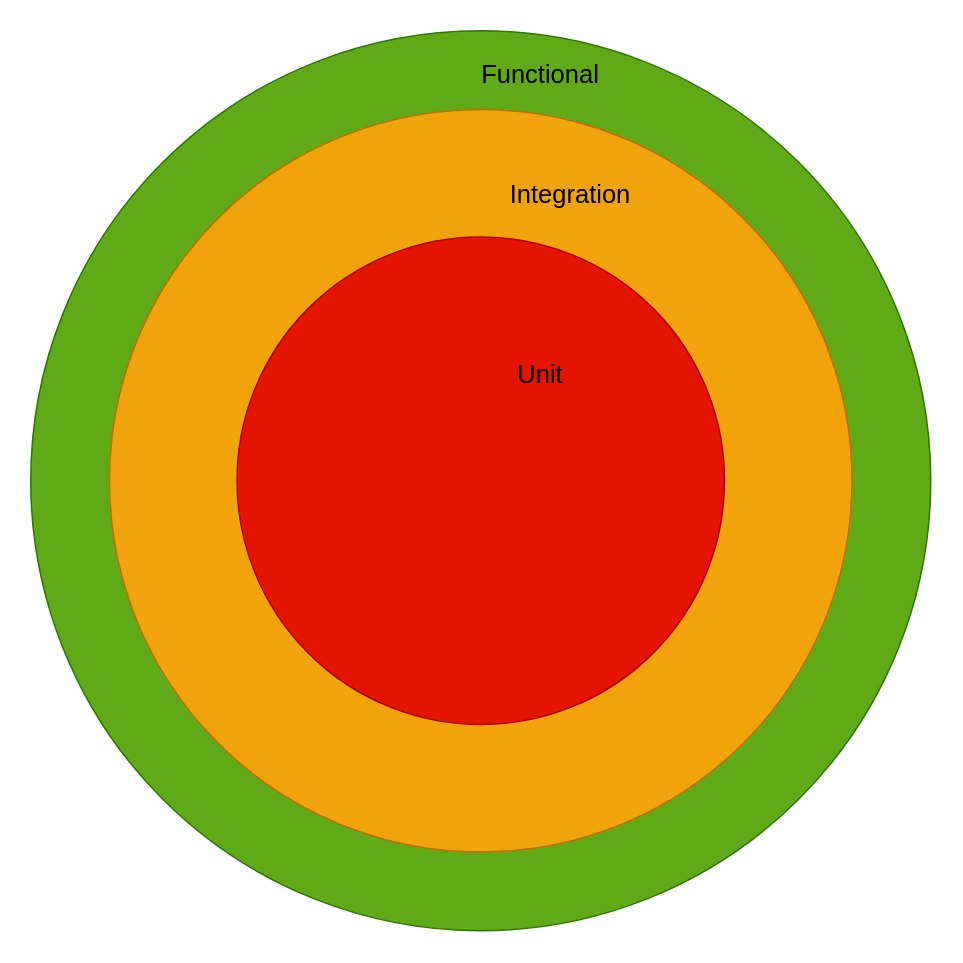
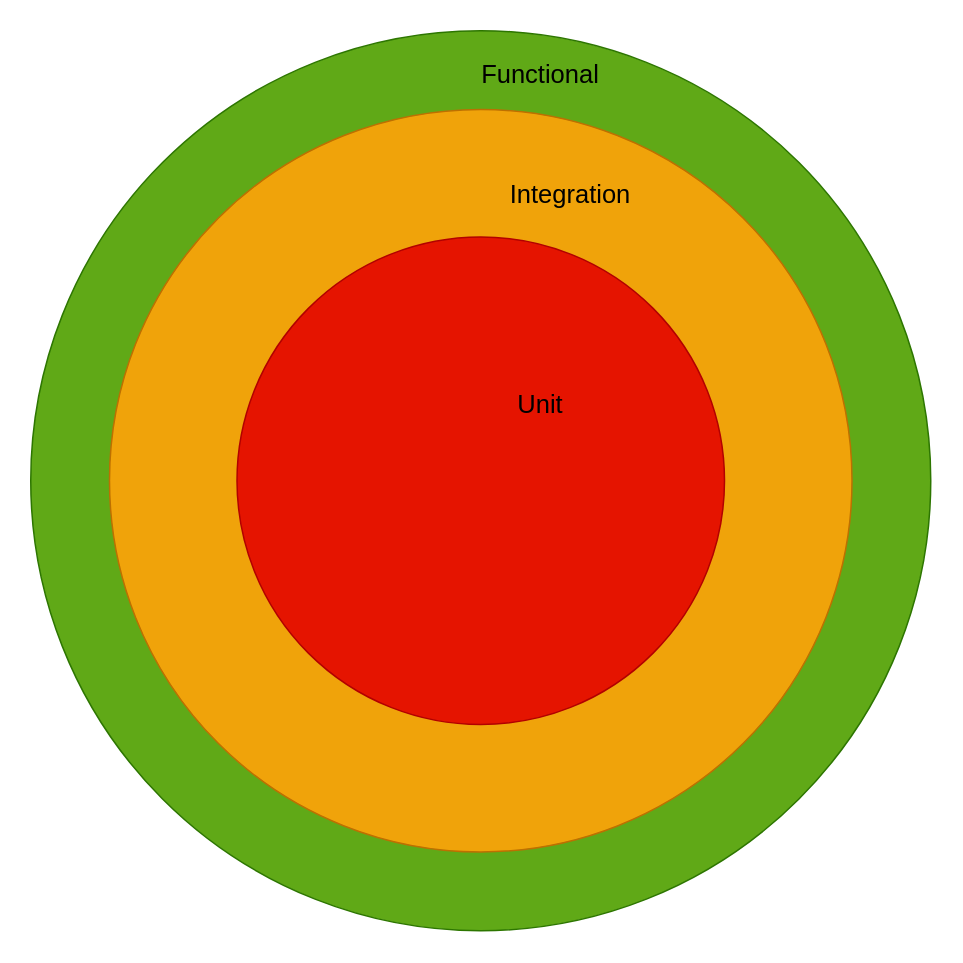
node "Unit": moved (541, 376) -> (541, 406)
